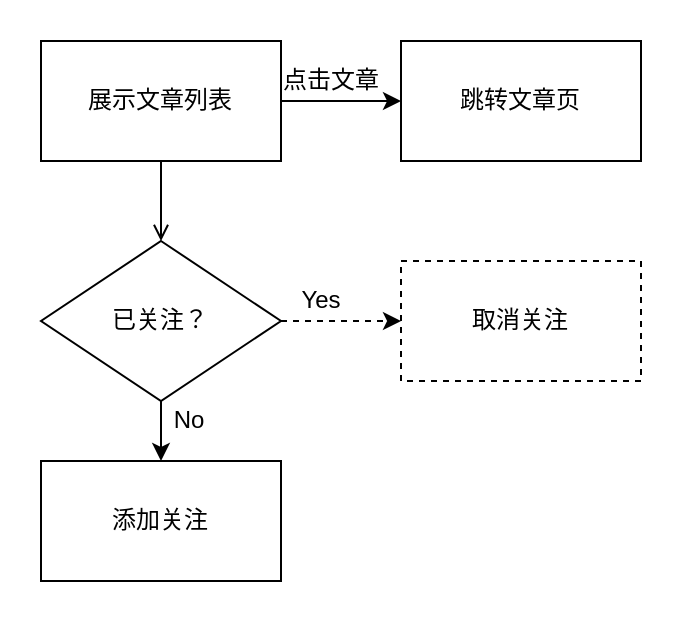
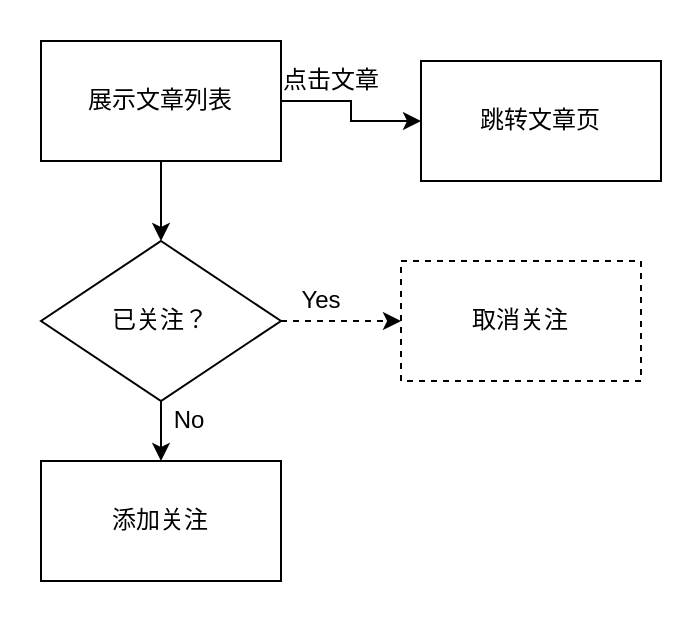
node "跳转文章页": moved (521, 101) -> (541, 121)
edge "展示文章列表" -> "已关注？": arrowhead open -> classic
